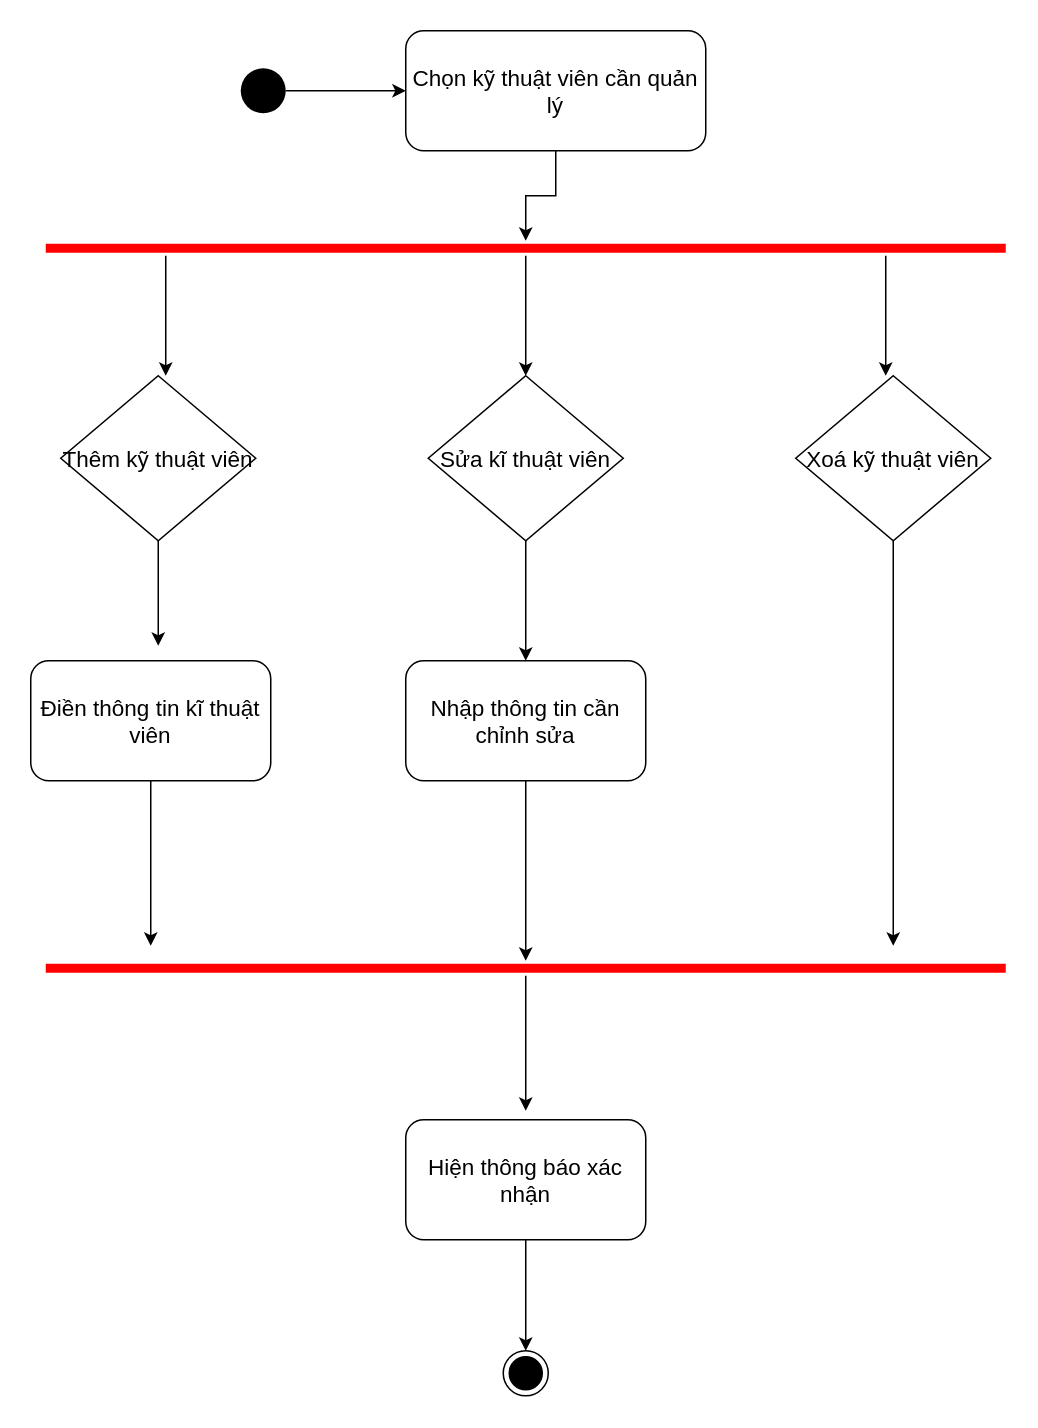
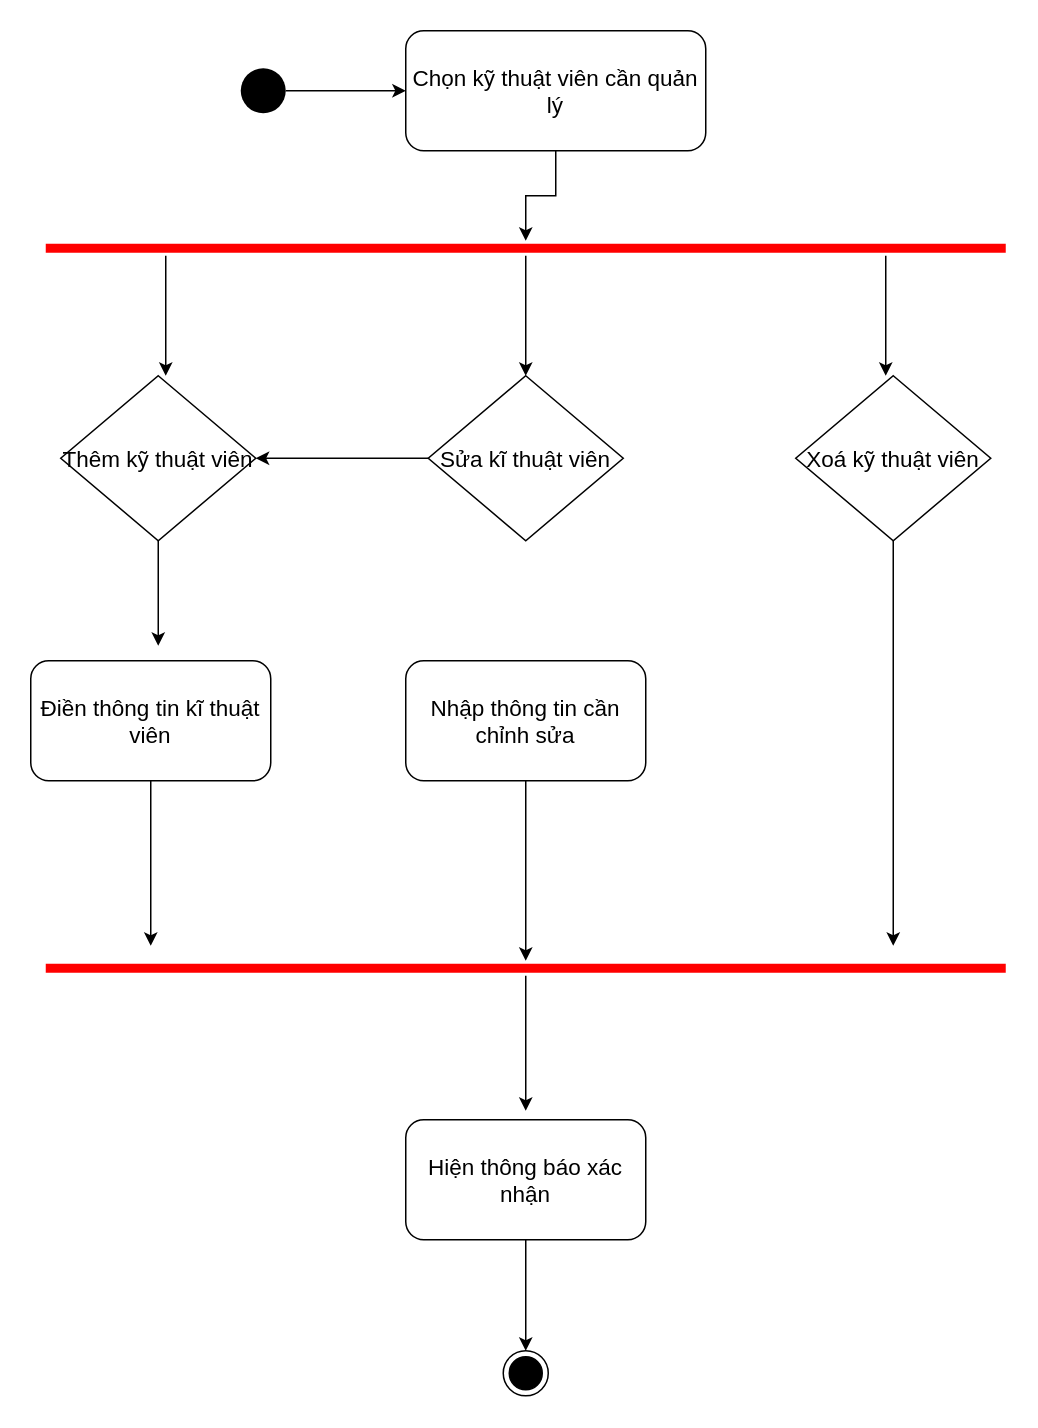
edge "Sửa kĩ thuật viên" -> "Nhập thông tin cần chỉnh sửa": now "Sửa kĩ thuật viên" -> "Thêm kỹ thuật viên"
